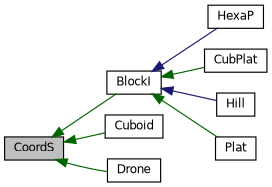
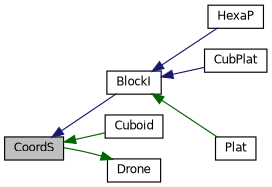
edge "CubPlat" -> "BlockI": color darkgreen -> midnightblue
node "Hill": removed
edge "BlockI" -> "CoordS": color darkgreen -> midnightblue
edge "Drone" -> "CoordS": reversed
